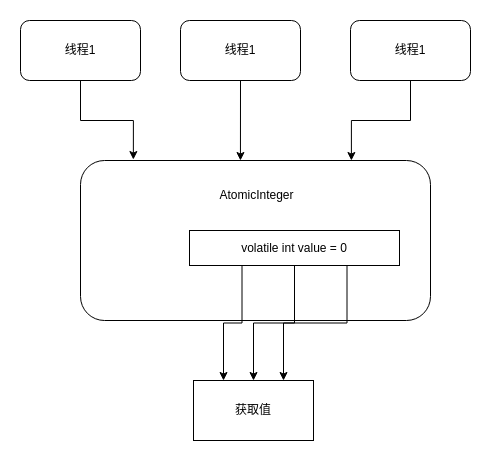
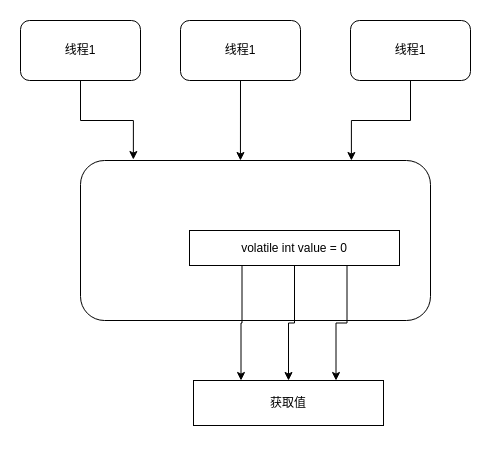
node "AtomicInteger": removed
node "获取值": size 120x60 -> 190x45
